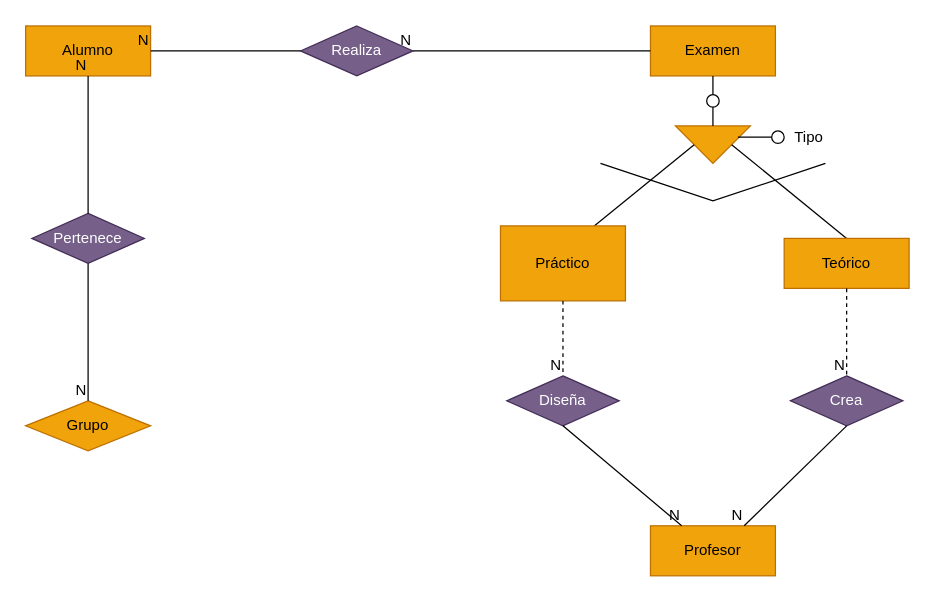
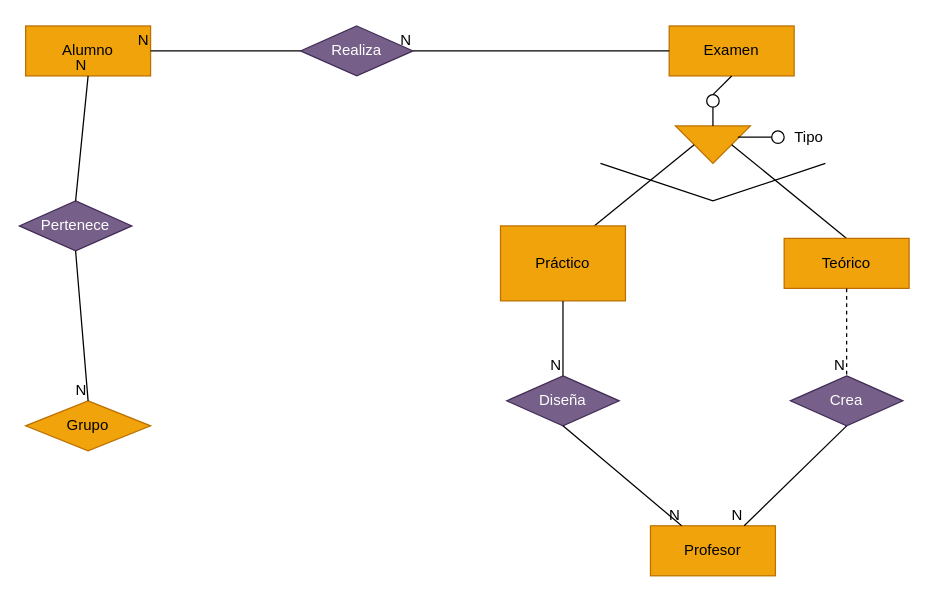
node "Examen": moved (713, 51) -> (732, 51)
node "Pertenece": moved (88, 238) -> (76, 226)
edge "Práctico" -- "Diseña": style dashed -> solid
